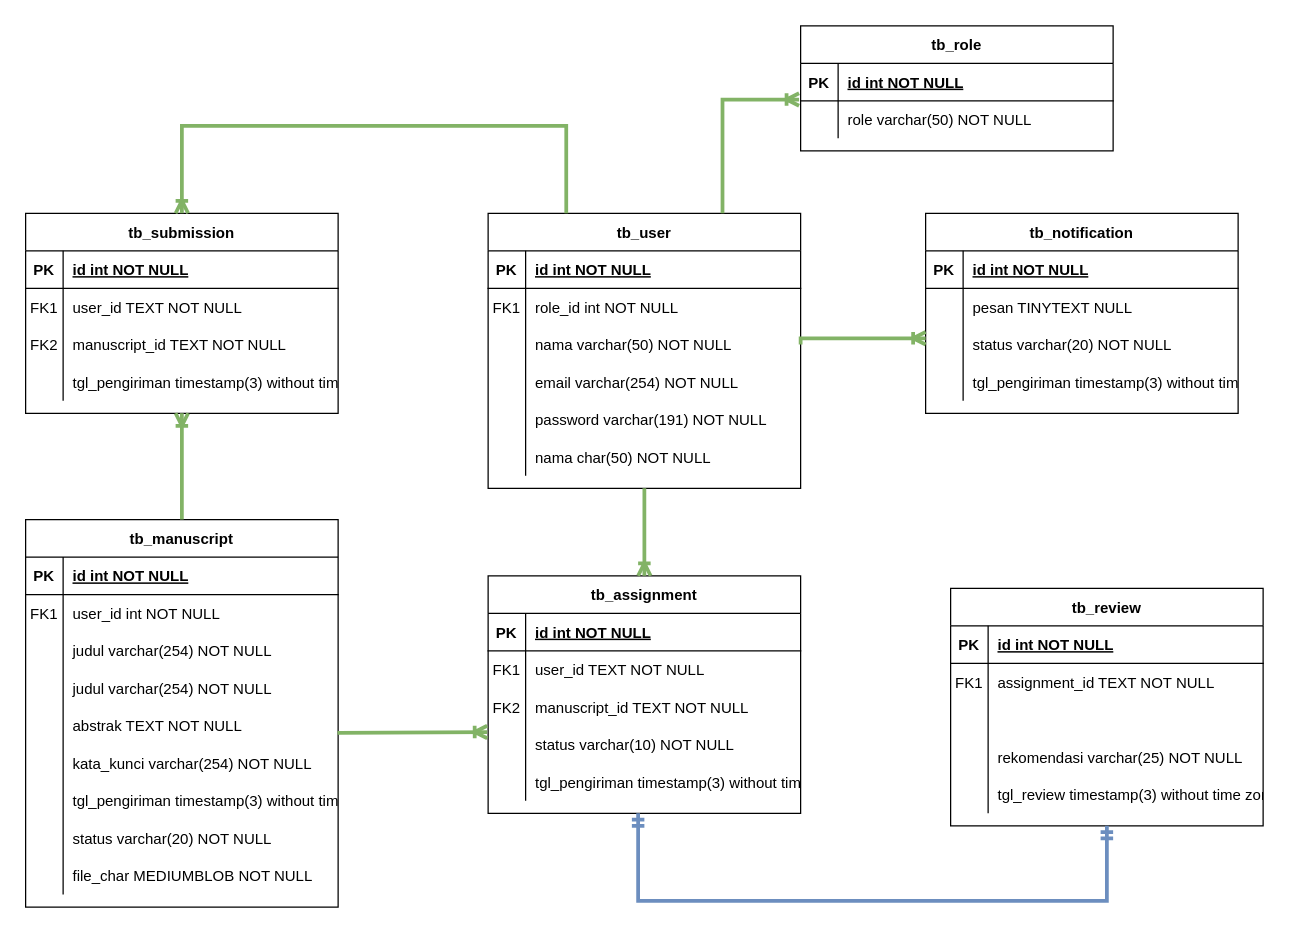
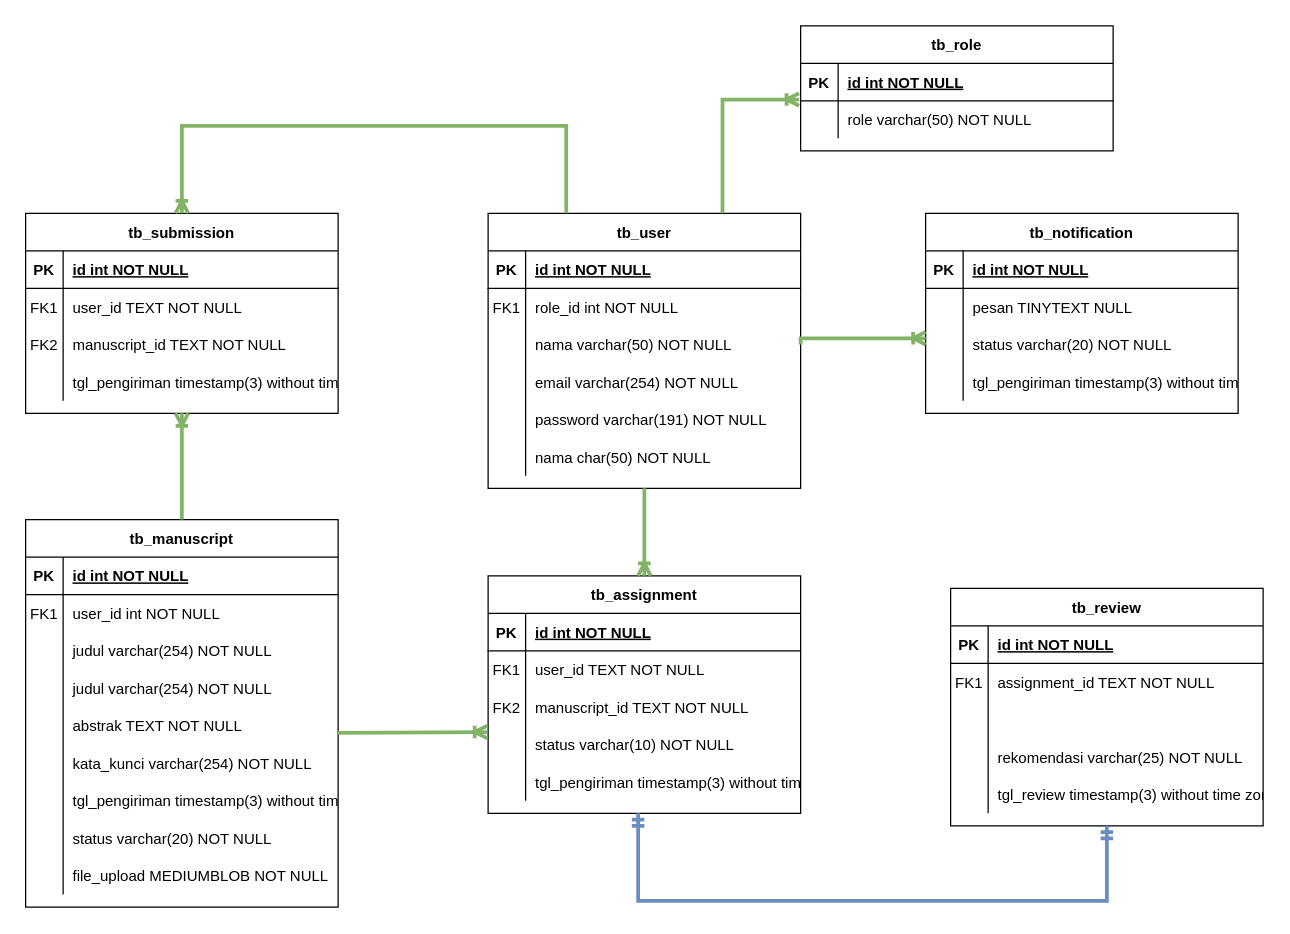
node "file_char MEDIUMBLOB NOT NULL": label "file_char MEDIUMBLOB NOT NULL" -> "file_upload MEDIUMBLOB NOT NULL"
